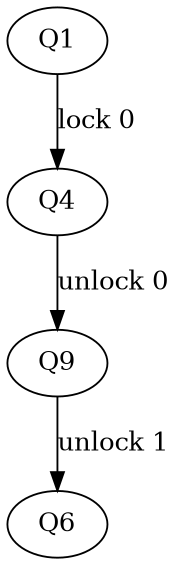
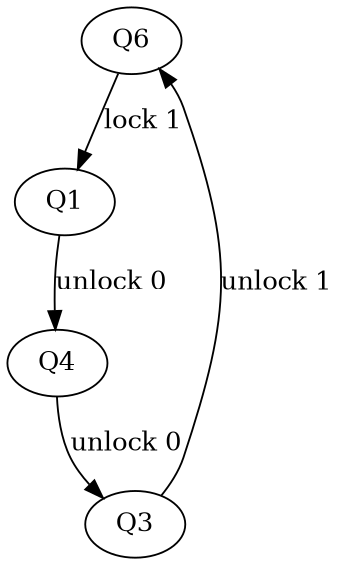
edge "Q6" -> "Q1": added, label "lock 1"
edge "Q1" -> "Q4": label "lock 0" -> "unlock 0"
node "Q9": label "Q9" -> "Q3"
